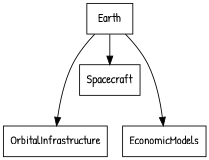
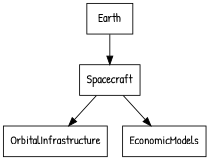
edge "Earth" -> "OrbitalInfrastructure": now "Spacecraft" -> "OrbitalInfrastructure"
edge "Earth" -> "EconomicModels": now "Spacecraft" -> "EconomicModels"
